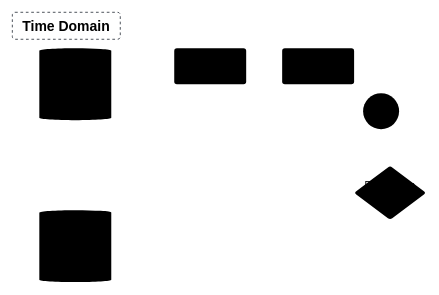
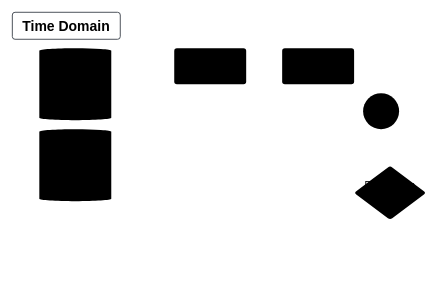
node "Time Domain": style dashed -> solid
node "Equally Epoched Time Series": added
node "Equally Sliding Windows Time Series": removed
